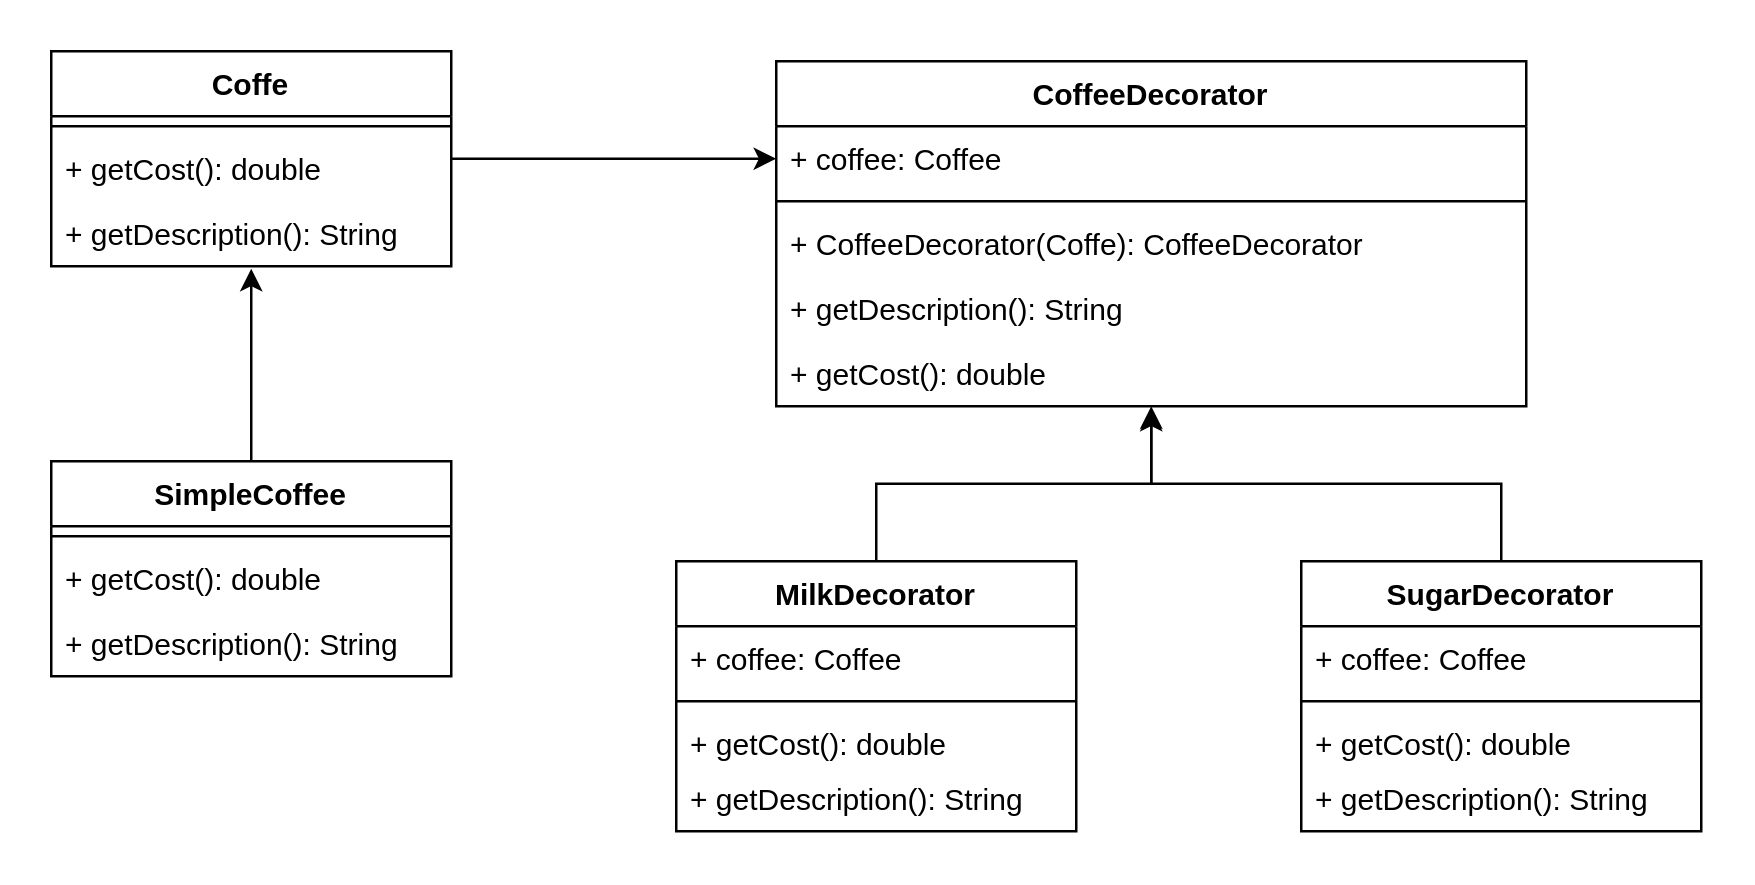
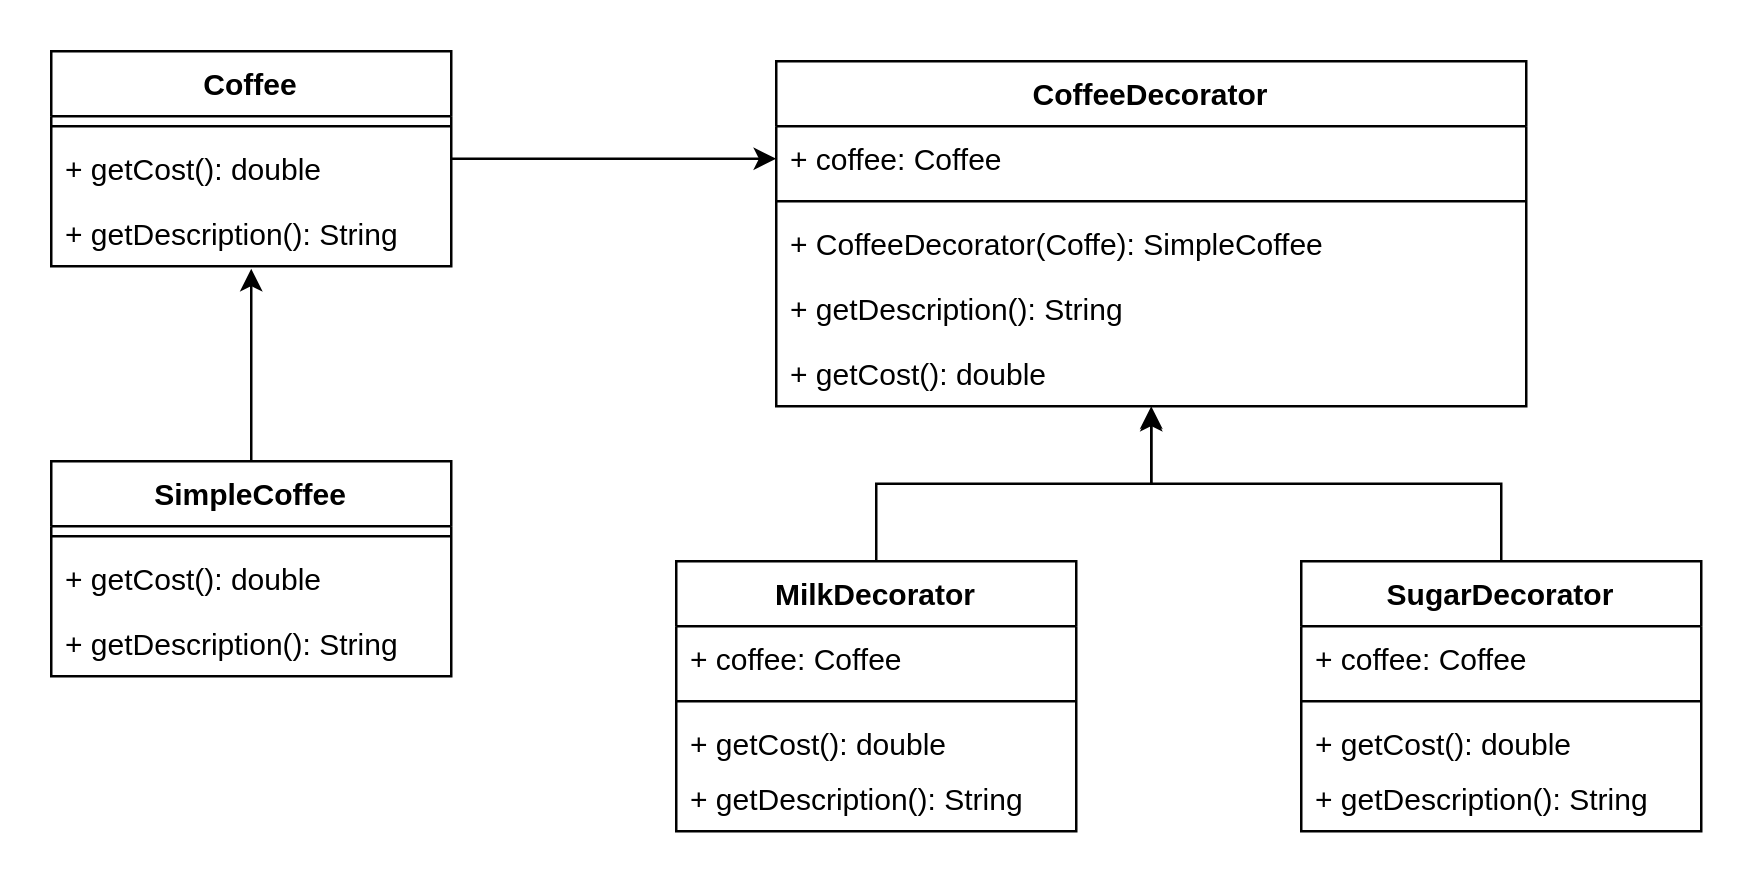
node "Coffe": label "Coffe" -> "Coffee"
node "+ CoffeeDecorator(Coffe): CoffeeDecorator": label "+ CoffeeDecorator(Coffe): CoffeeDecorator" -> "+ CoffeeDecorator(Coffe): SimpleCoffee"
